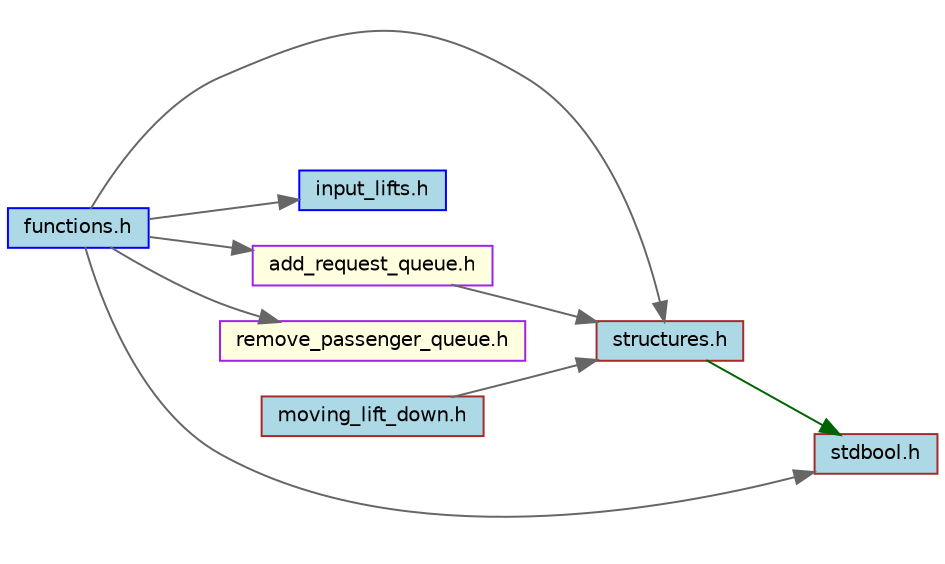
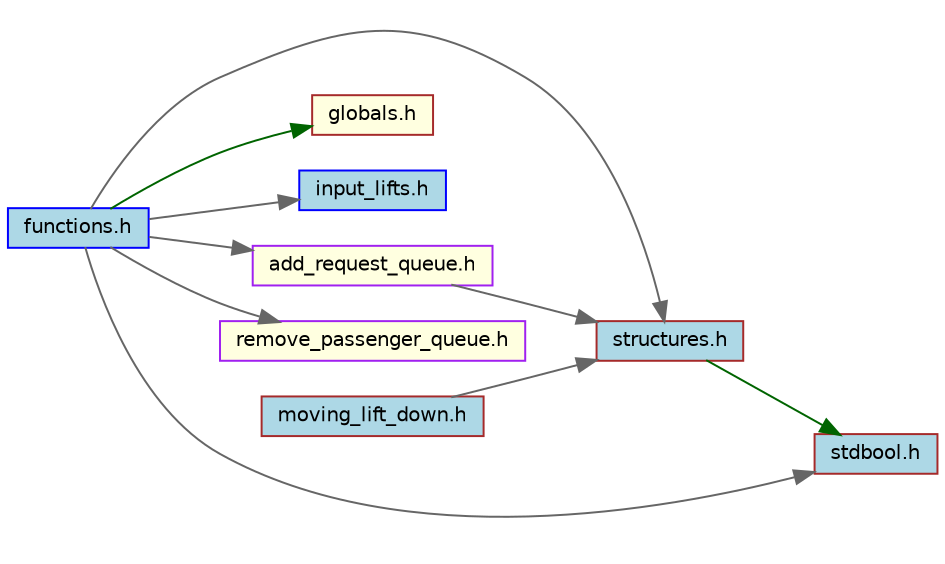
node "globals.h": added
